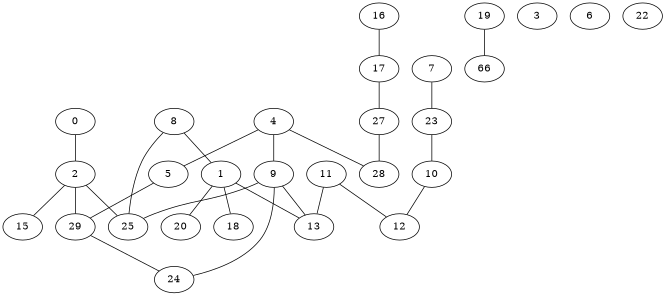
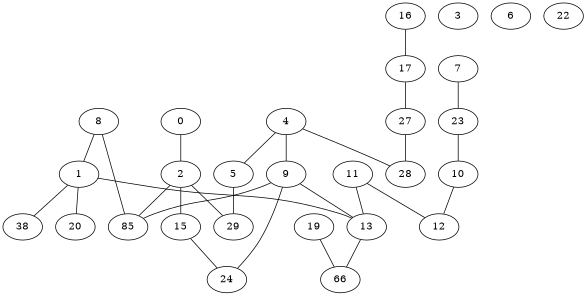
node "25": label "25" -> "85"
node "18": label "18" -> "38"
edge "29" -- "24": now "15" -- "24"
edge "13" -- "66": added
